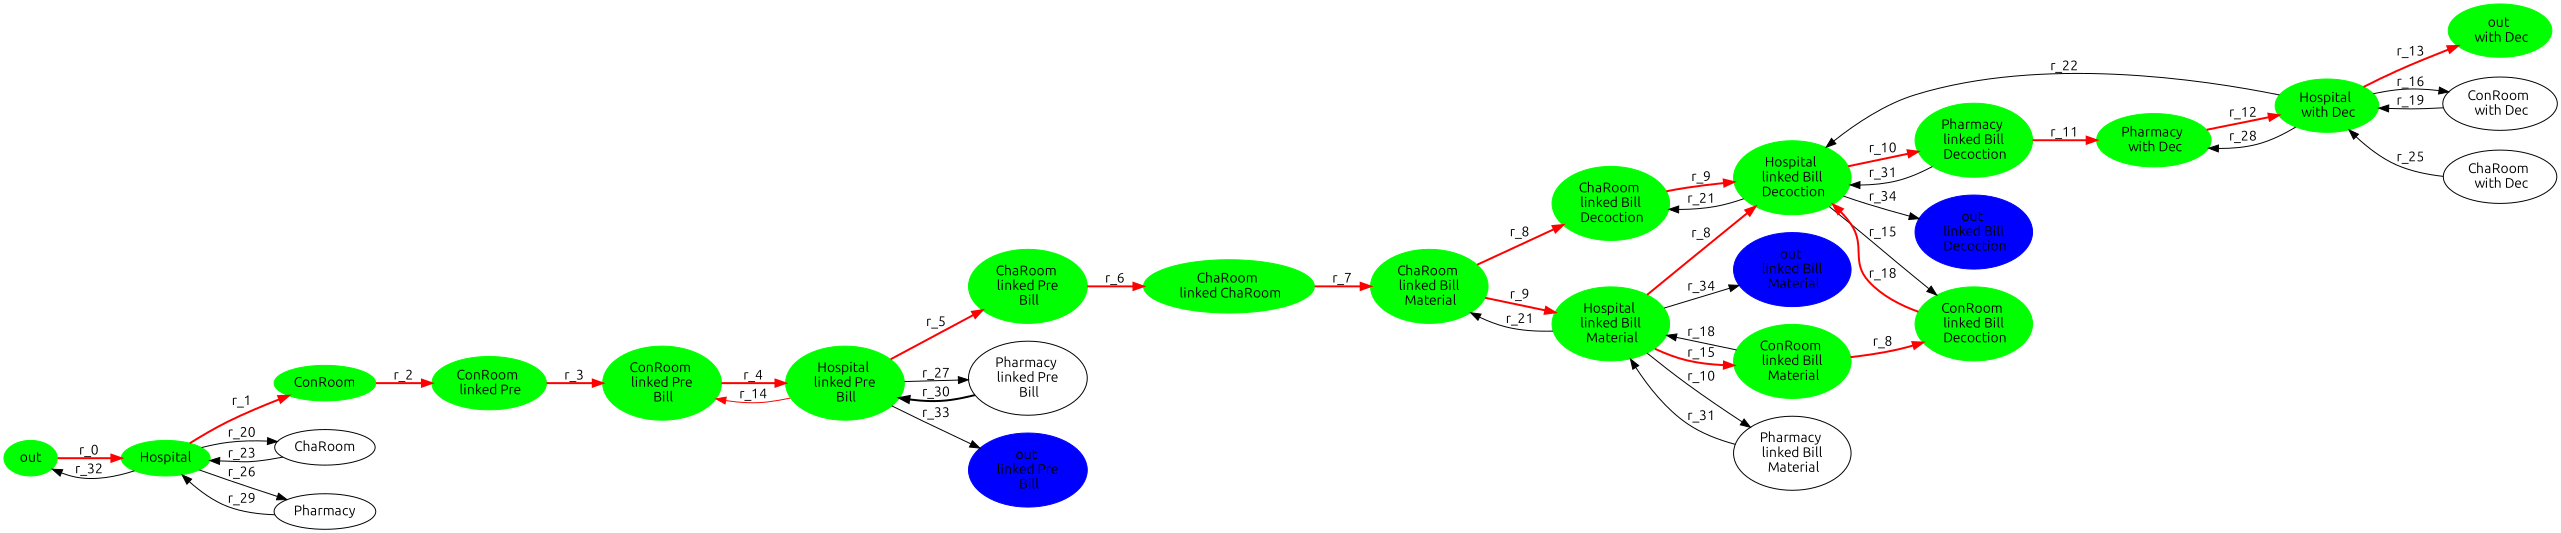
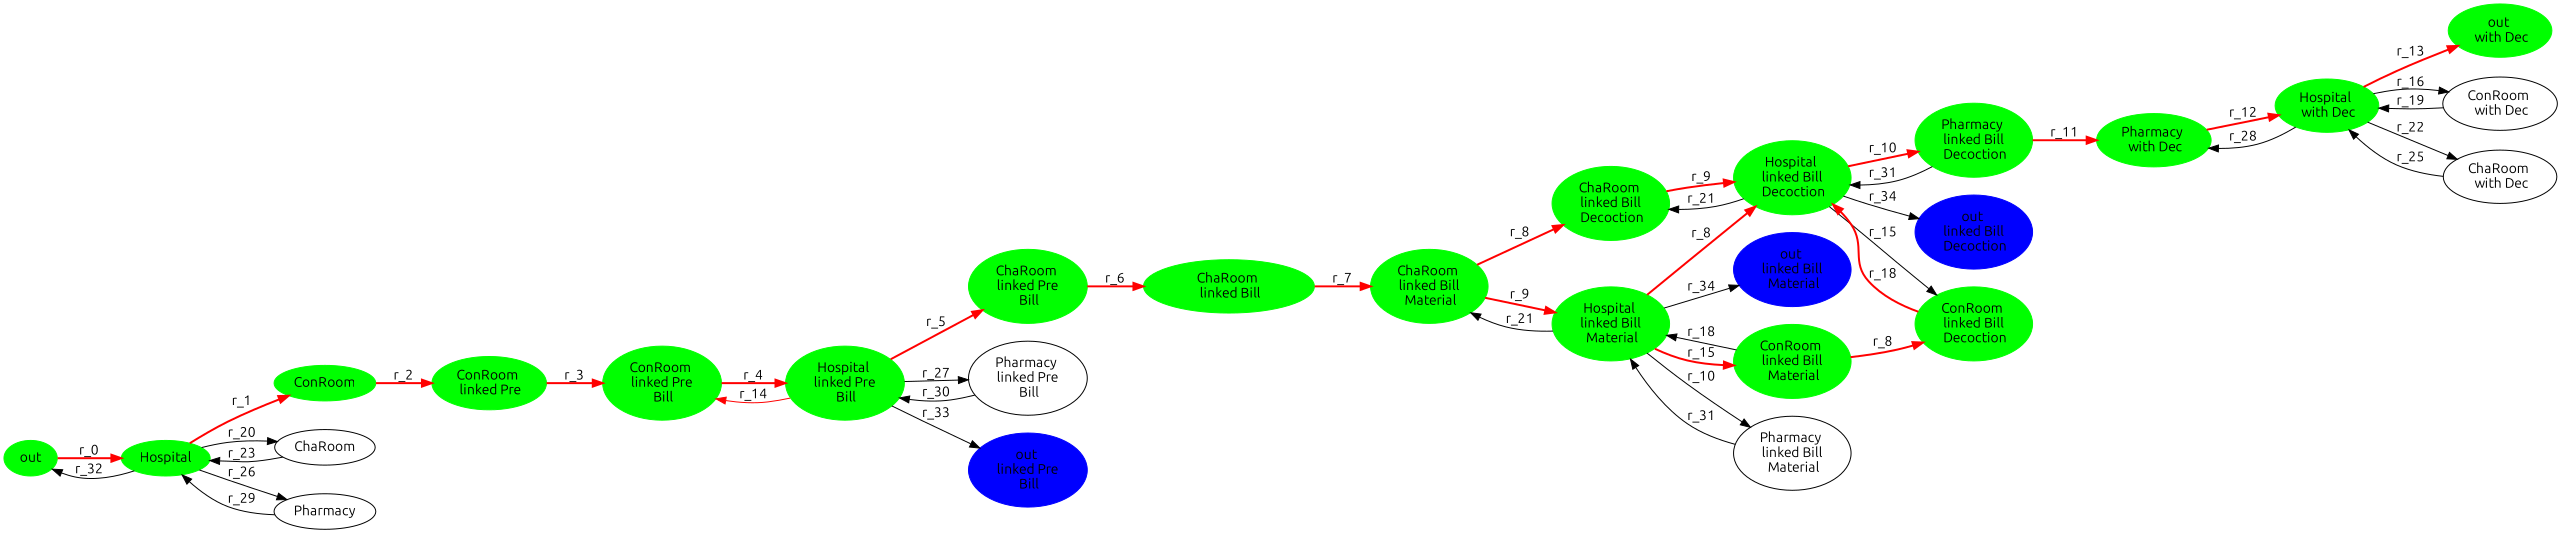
edge "Hospital with Dec" -> "Hospital linked Bill Decoction": now "Hospital with Dec" -> "ChaRoom with Dec"
node "ChaRoom linked ChaRoom": label "ChaRoom linked ChaRoom" -> "ChaRoom linked Bill"
edge "Pharmacy linked Pre Bill" -> "Hospital linked Pre Bill": style bold -> solid
